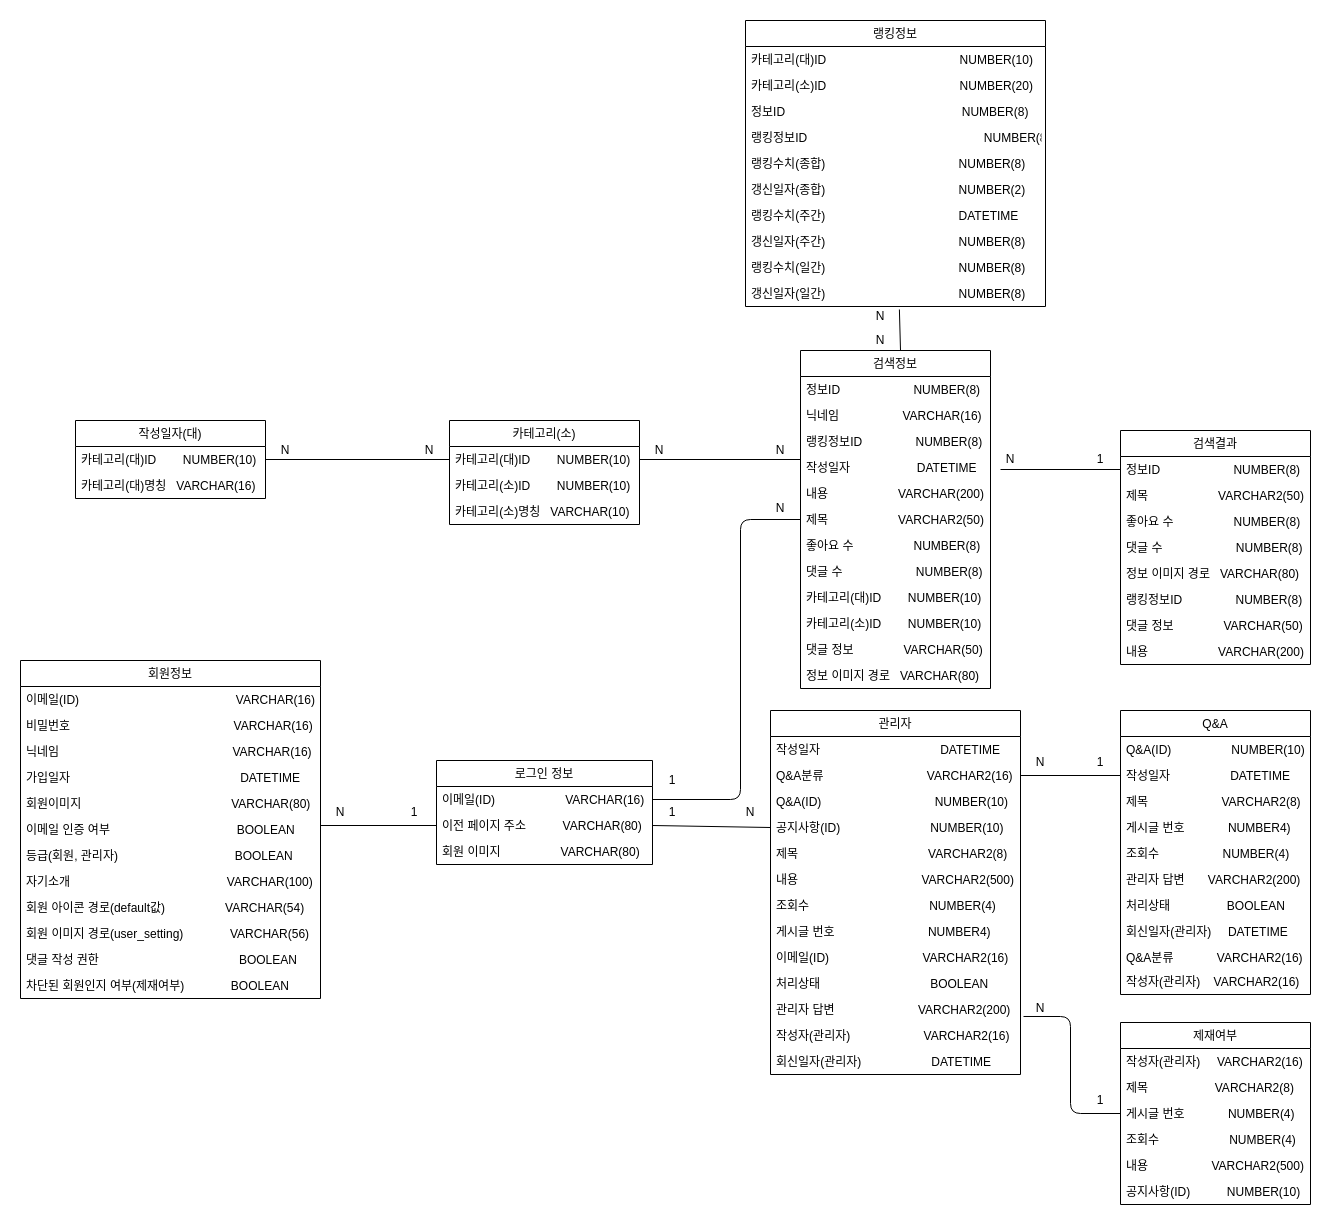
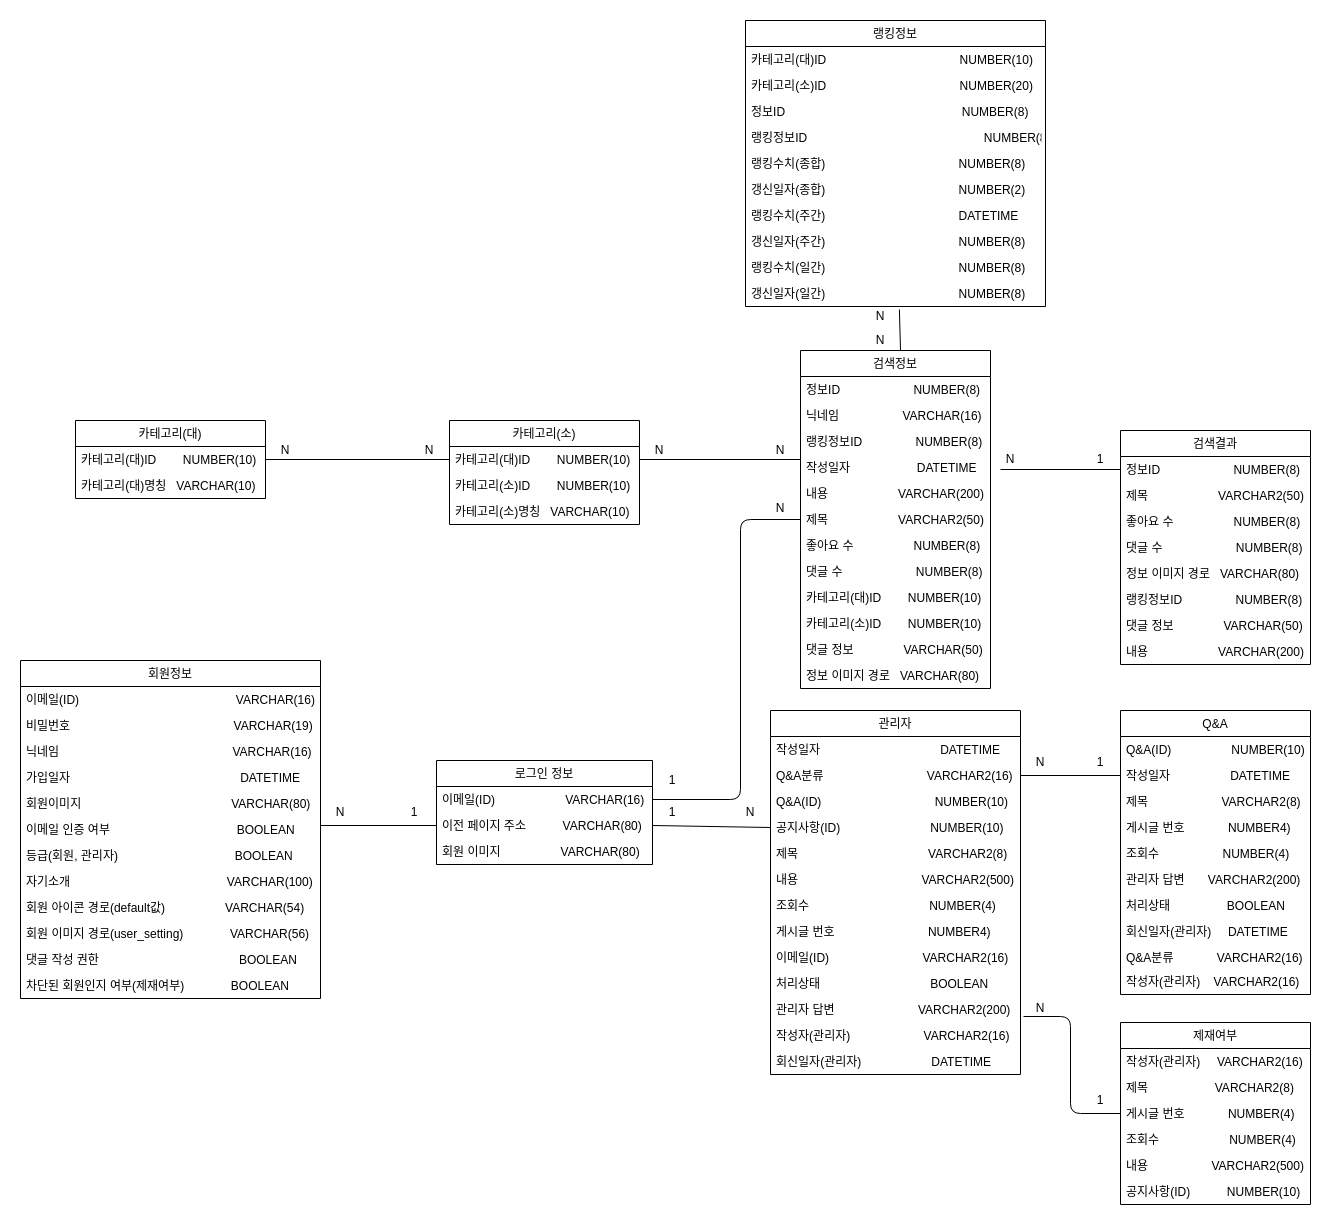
node "작성일자(대)": label "작성일자(대)" -> "카테고리(대)"
node "카테고리(대)명칭 VARCHAR(16)": label "카테고리(대)명칭 VARCHAR(16)" -> "카테고리(대)명칭 VARCHAR(10)"
node "비밀번호 VARCHAR(16)": label "비밀번호 VARCHAR(16)" -> "비밀번호 VARCHAR(19)"
